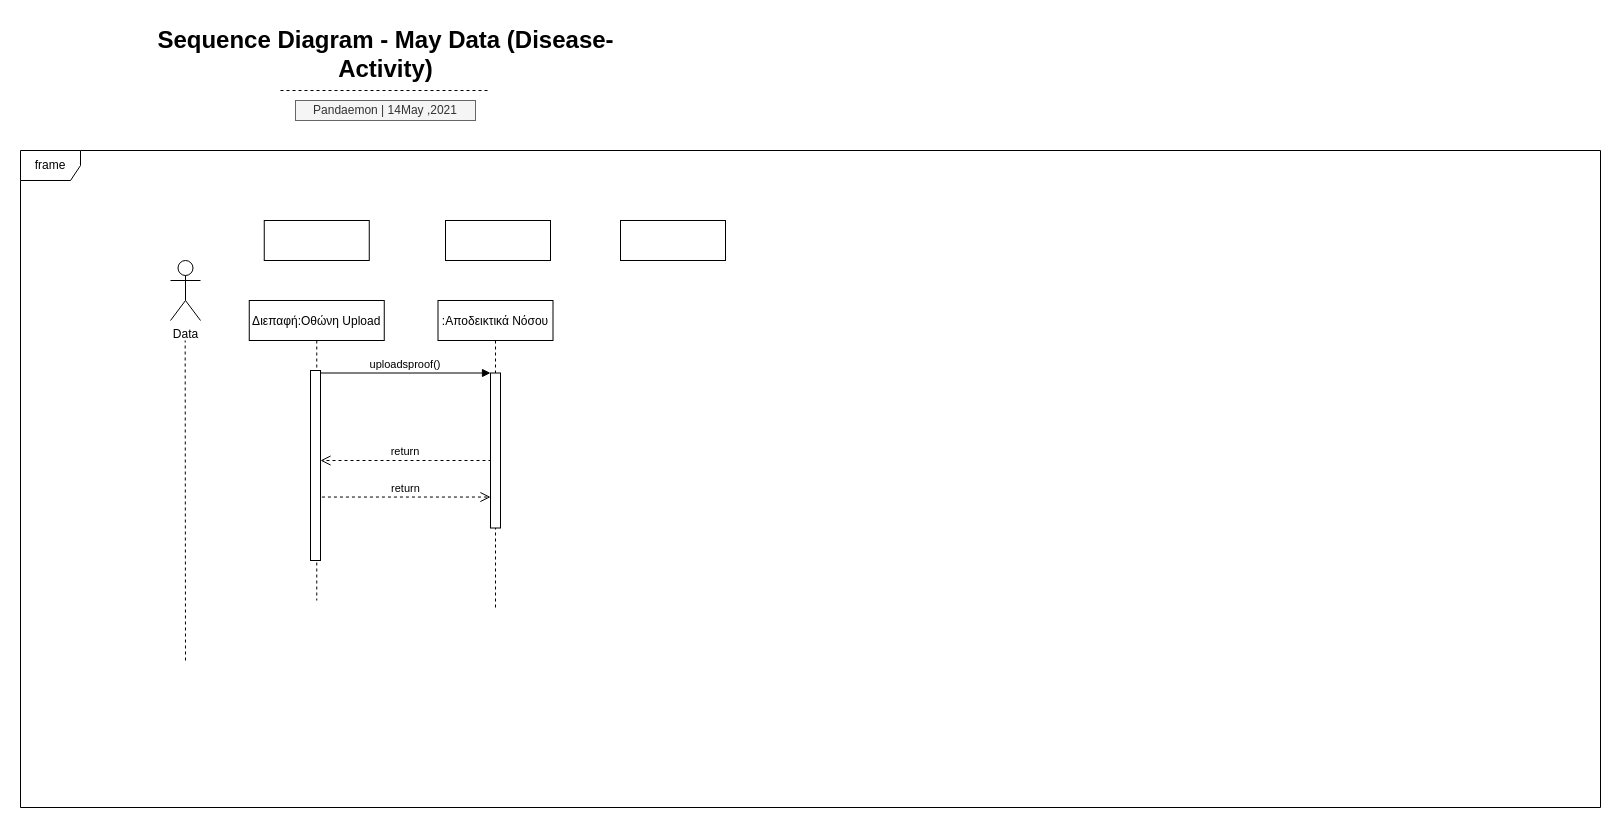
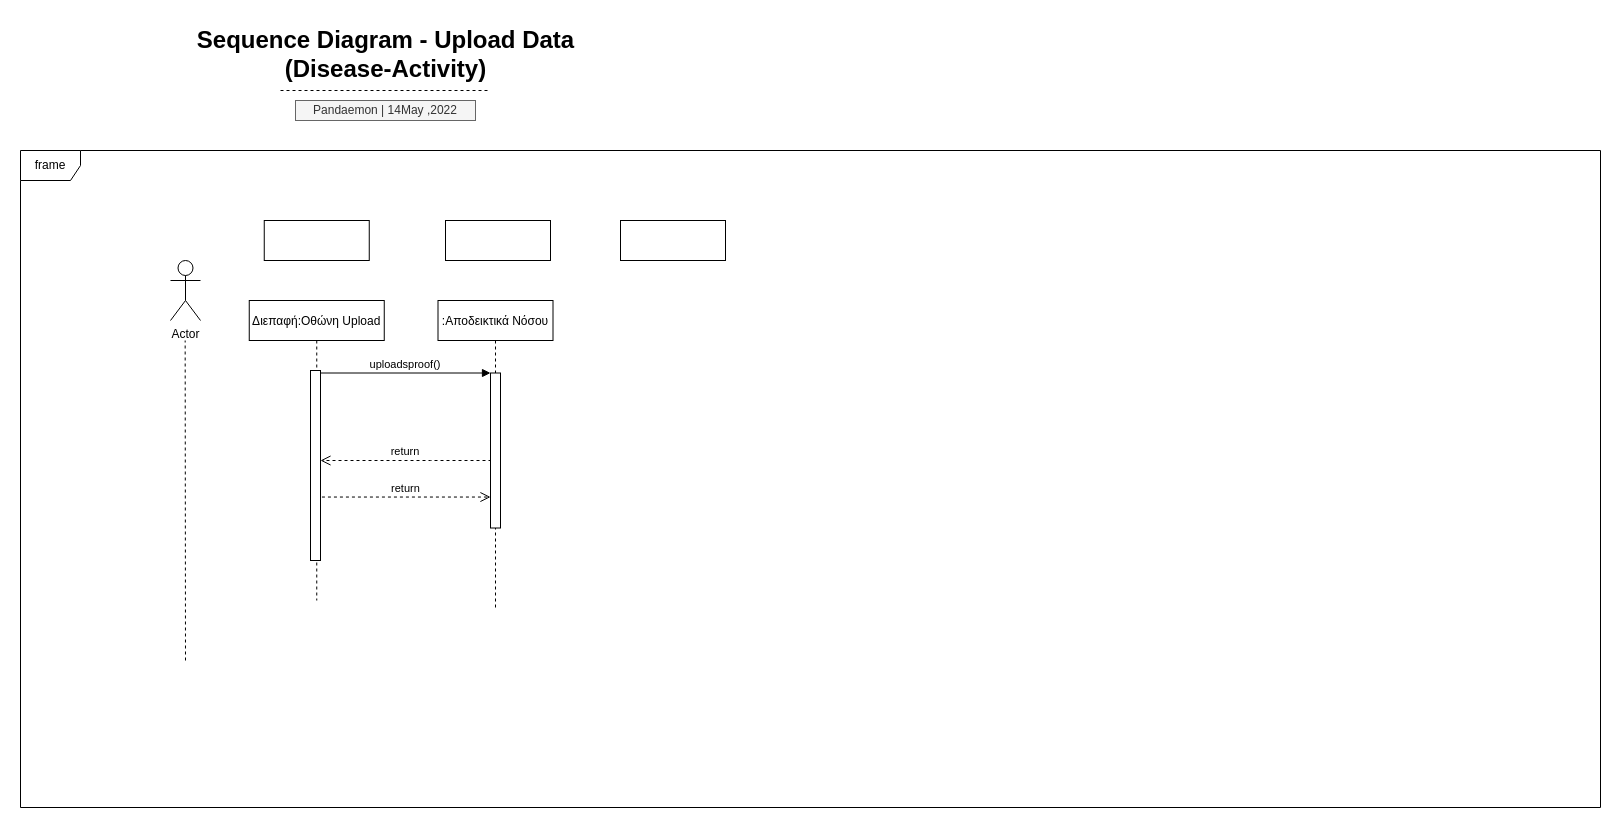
node "Sequence Diagram - May Data (Disease-Activity)": label "Sequence Diagram - May Data (Disease-Activity)" -> "Sequence Diagram - Upload Data (Disease-Activity)"
node "Pandaemon | 14May ,2021": label "Pandaemon | 14May ,2021" -> "Pandaemon | 14May ,2022"
node "Data": label "Data" -> "Actor"
